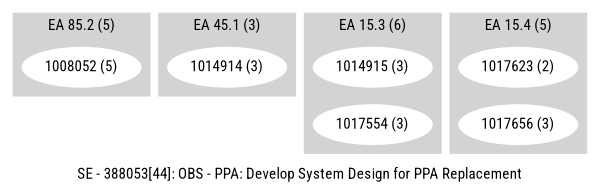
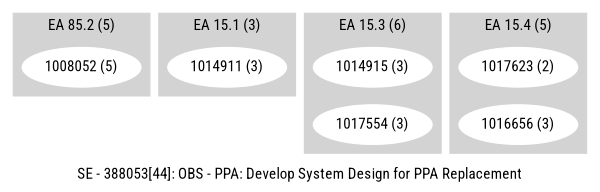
cluster "EA 45.1 (3)": label "EA 45.1 (3)" -> "EA 15.1 (3)"
node "1014914 (3)": label "1014914 (3)" -> "1014911 (3)"
node "1017656 (3)": label "1017656 (3)" -> "1016656 (3)"
